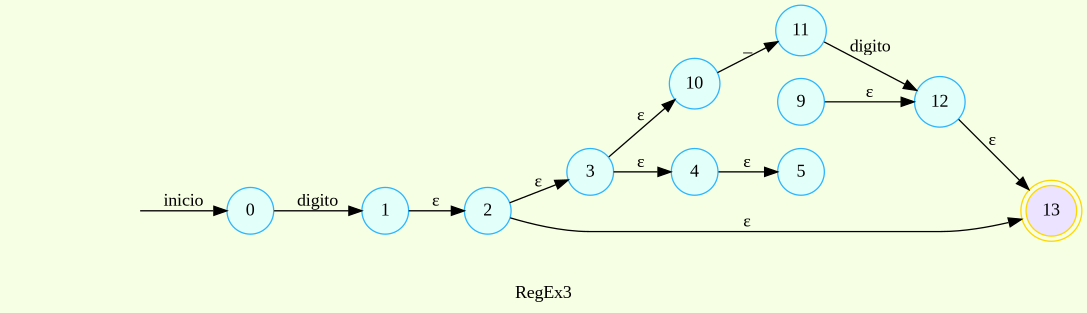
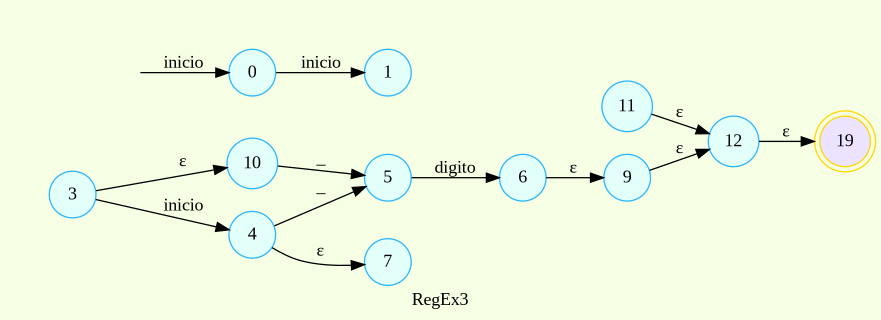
edge "11" -> "12": label "digito" -> "ε"
edge "10" -> "11": now "10" -> "5"
edge "3" -> "4": label "ε" -> "inicio"
edge "4" -> "5": label "ε" -> "_"
node "6": added
edge "0" -> "1": label "digito" -> "inicio"
node "2": removed
node "13": label "13" -> "19"
node "7": added
